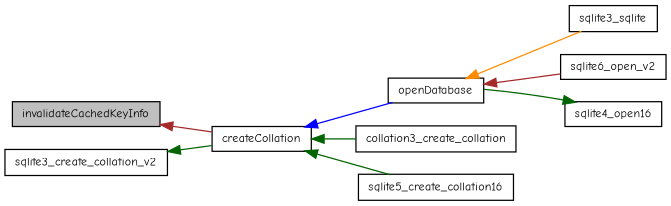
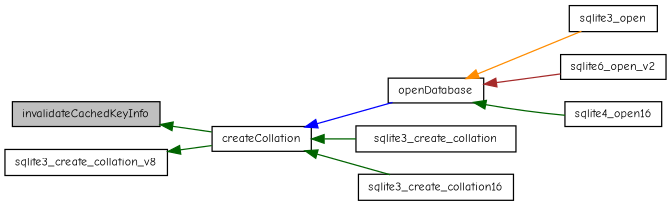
node "sqlite3_sqlite": label "sqlite3_sqlite" -> "sqlite3_open"
edge "openDatabase" -> "sqlite4_open16": reversed
edge "createCollation" -> "invalidateCachedKeyInfo": color brown -> darkgreen
node "collation3_create_collation": label "collation3_create_collation" -> "sqlite3_create_collation"
node "sqlite3_create_collation_v2": label "sqlite3_create_collation_v2" -> "sqlite3_create_collation_v8"
node "sqlite5_create_collation16": label "sqlite5_create_collation16" -> "sqlite3_create_collation16"
